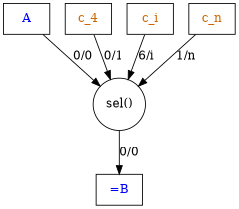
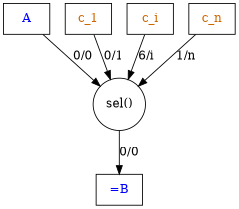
node "c_4": label "c_4" -> "c_1"
